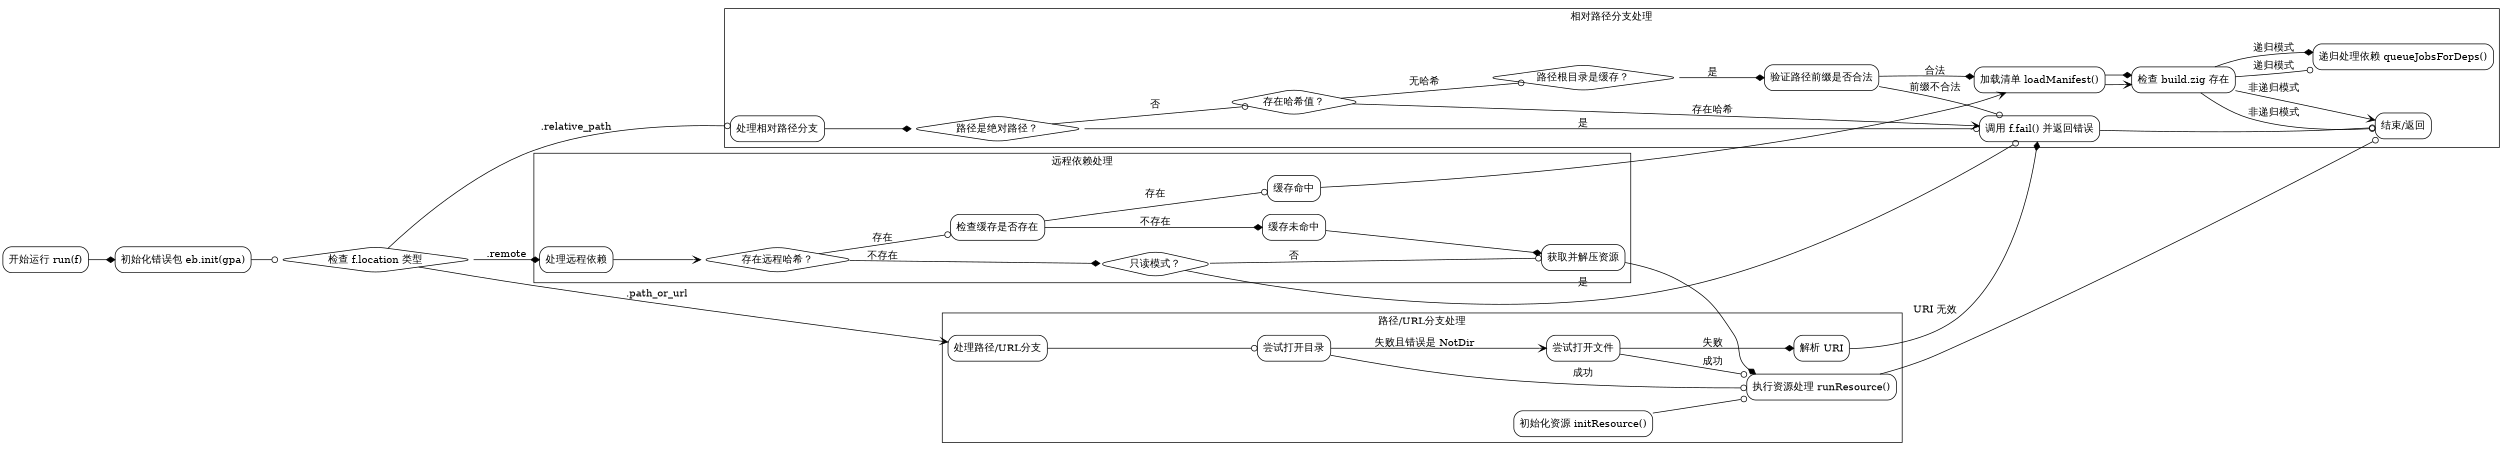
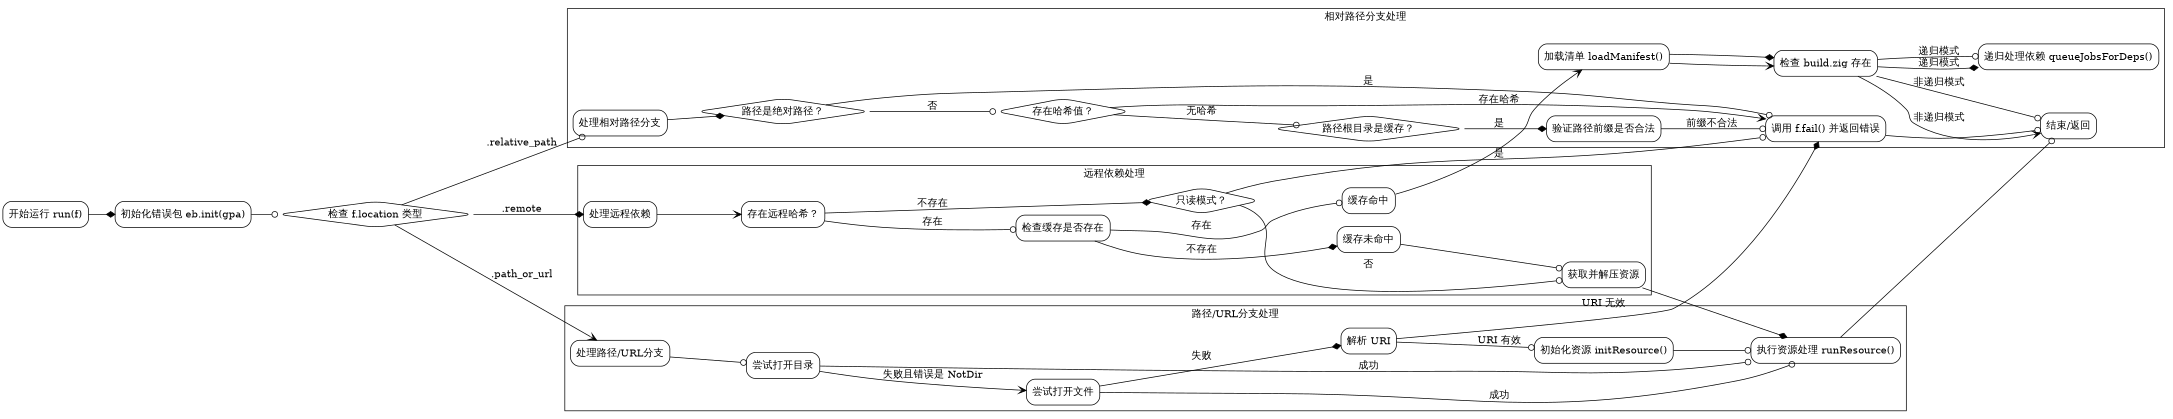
edge "验证路径前缀是否合法" -> "加载清单 loadManifest()": removed, label "合法"
edge "缓存未命中" -> "获取并解压资源": arrowhead diamond -> odot
node "存在远程哈希？": shape diamond -> box
edge "解析 URI" -> "初始化资源 initResource()": added, label "URI 有效"
